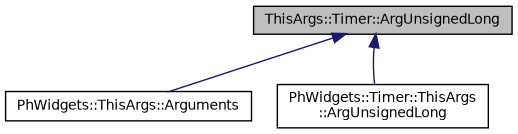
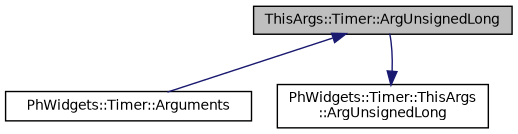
edge "PhWidgets::Timer::ThisArgs ::ArgUnsignedLong" -> "ThisArgs::Timer::ArgUnsignedLong": reversed
node "PhWidgets::ThisArgs::Arguments": label "PhWidgets::ThisArgs::Arguments" -> "PhWidgets::Timer::Arguments"
